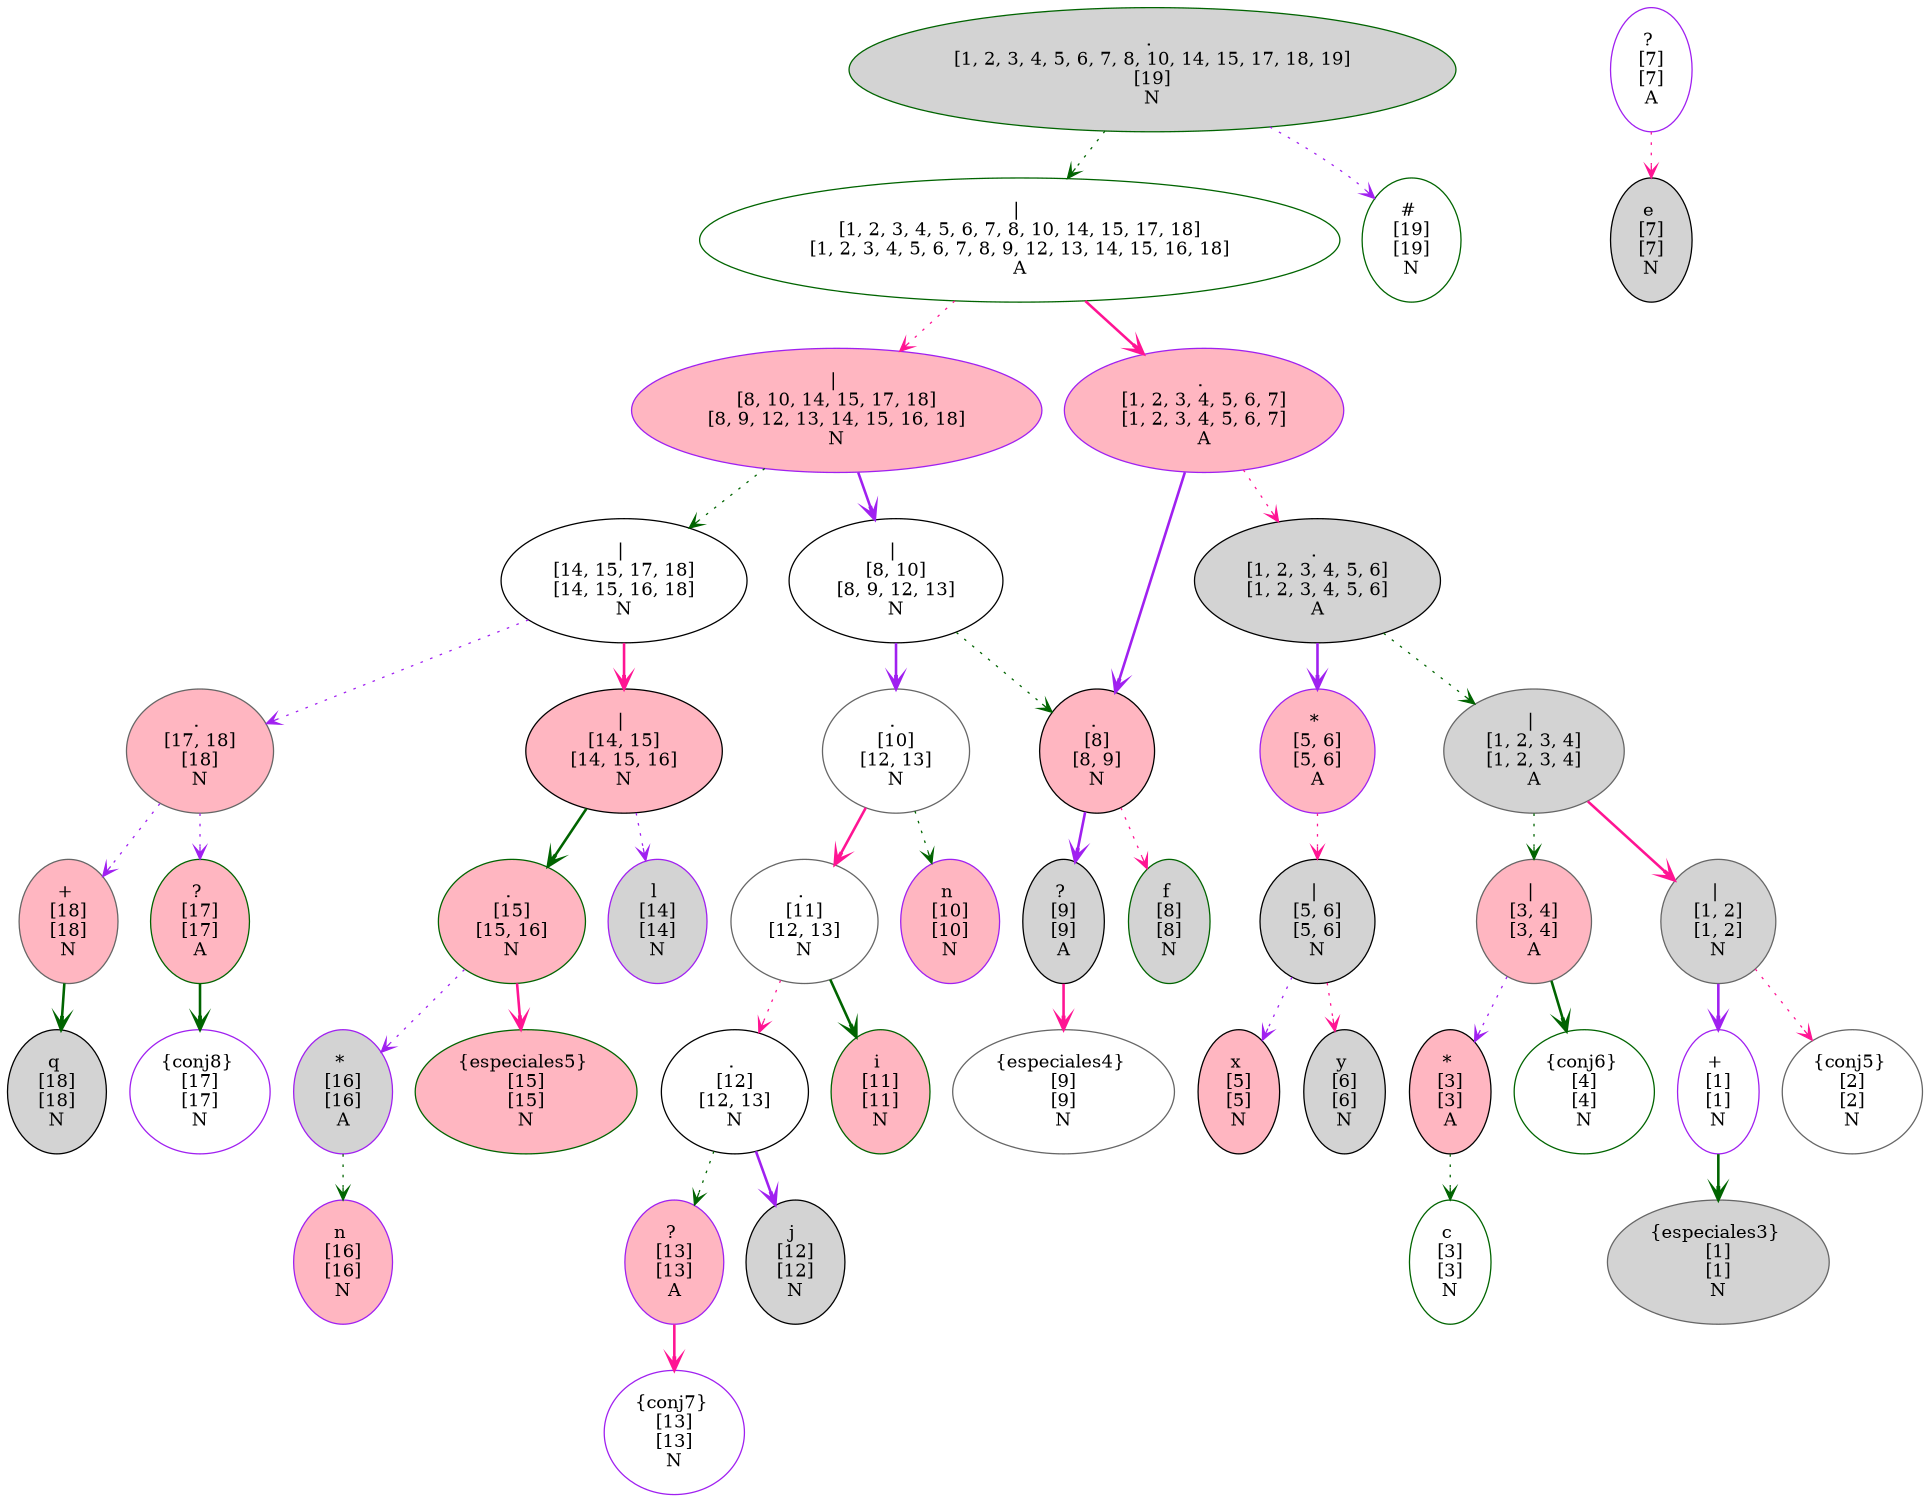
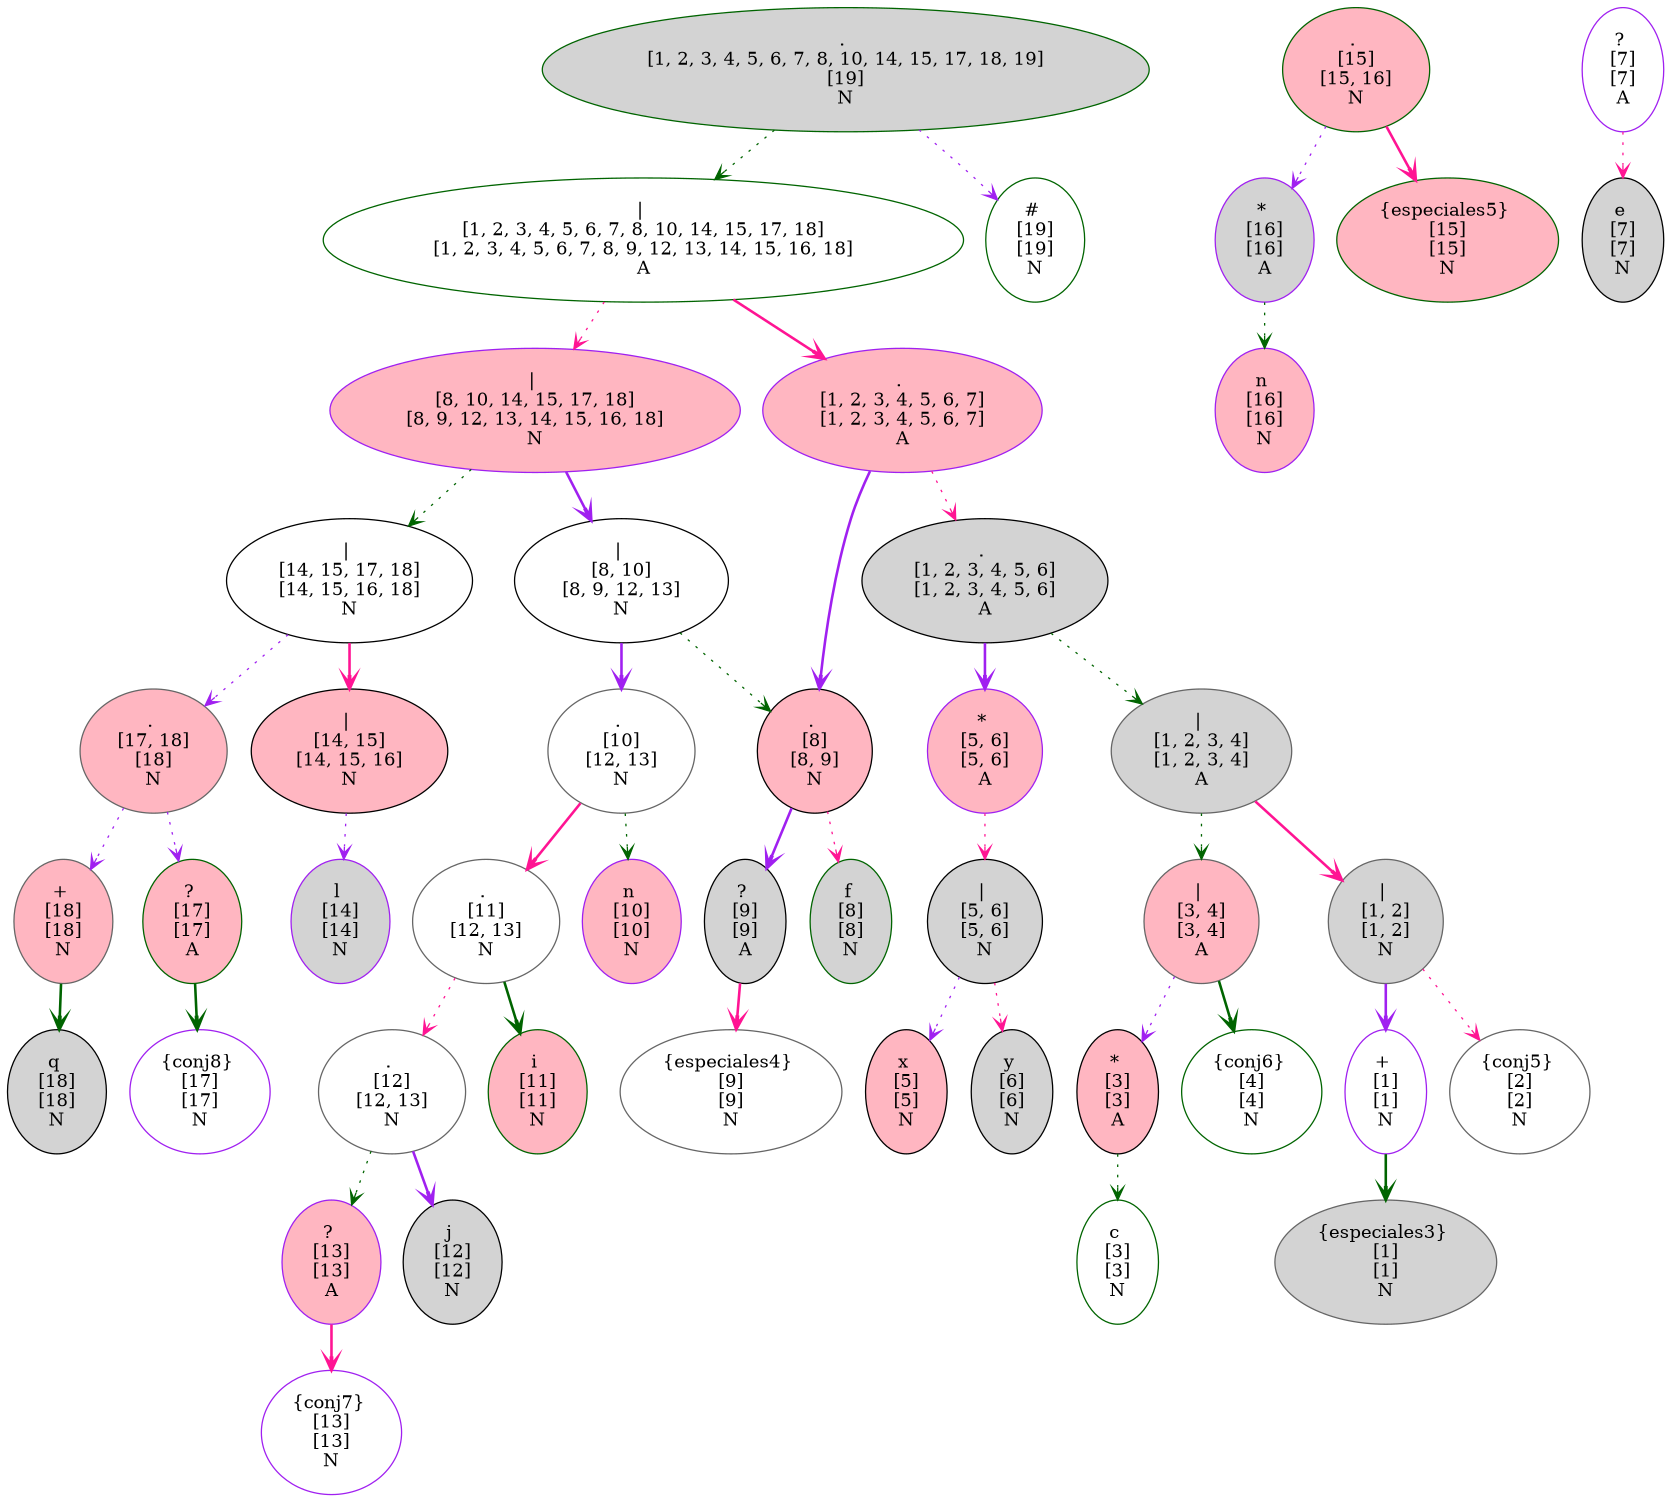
edge "| [14, 15] [14, 15, 16] N" -> ". [15] [15, 16] N": removed
node ". [12] [12, 13] N": color black -> gray40
